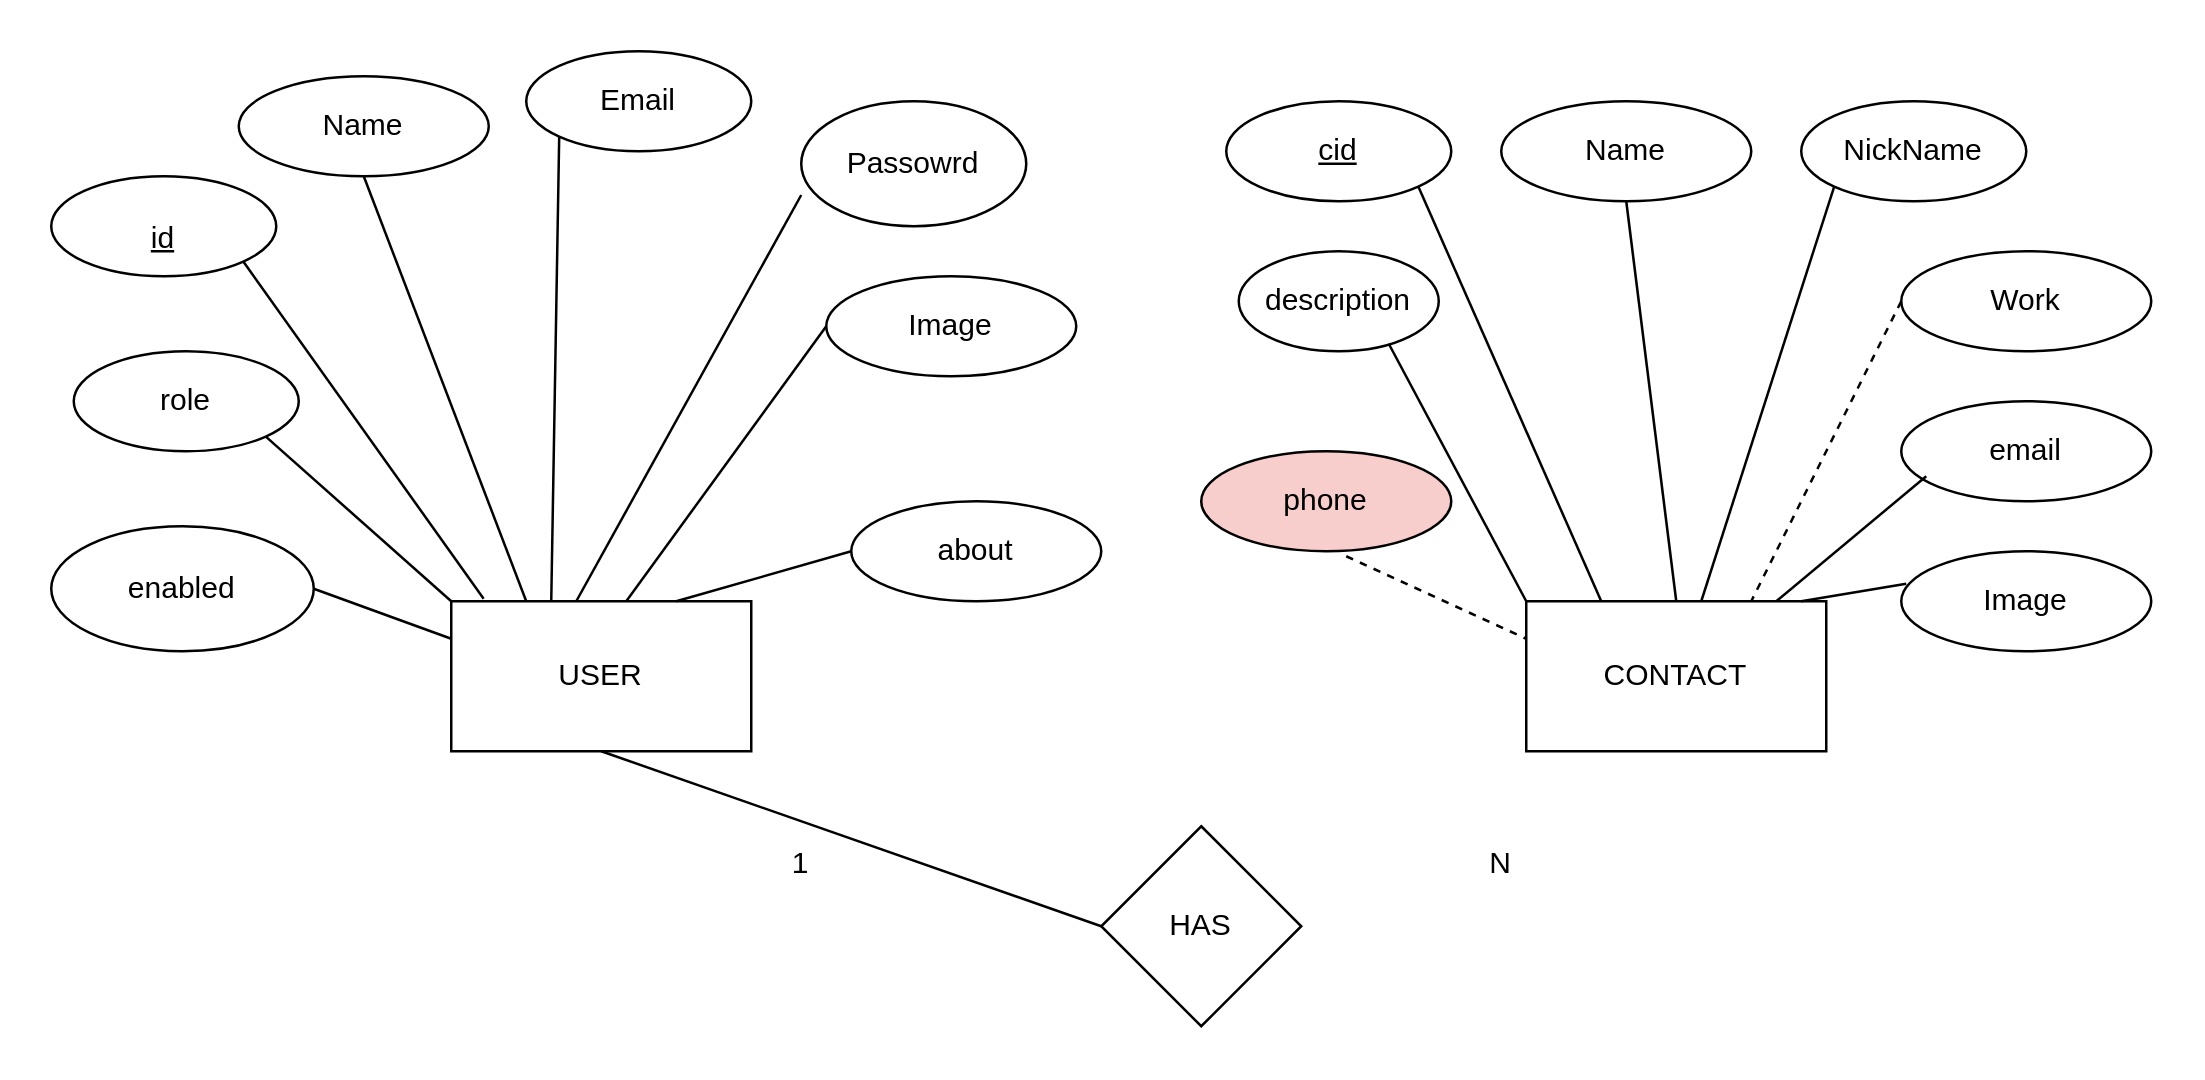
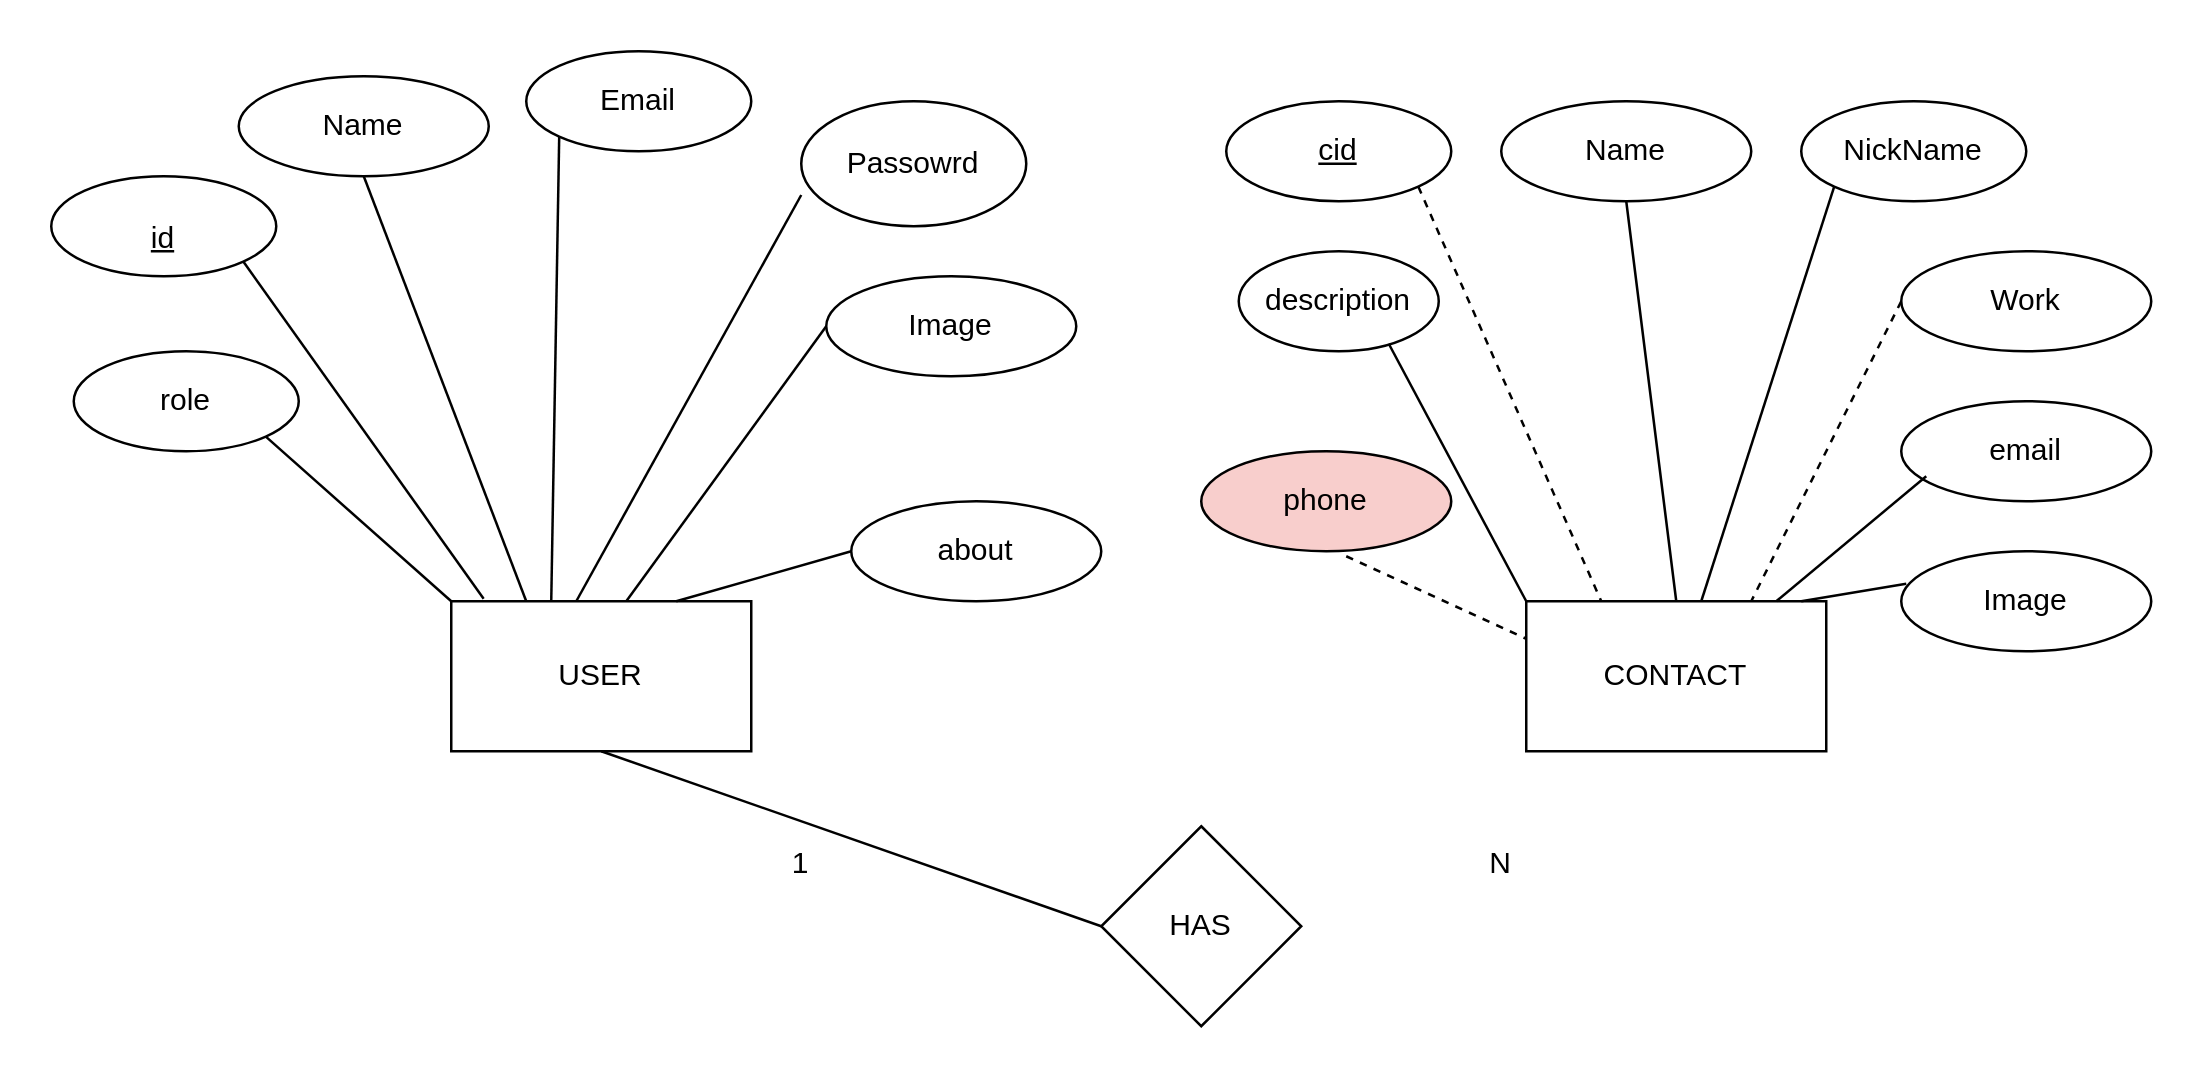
edge "cid" -- "CONTACT": style solid -> dashed
node "enabled": removed
edge "enabled" -- "USER": removed
